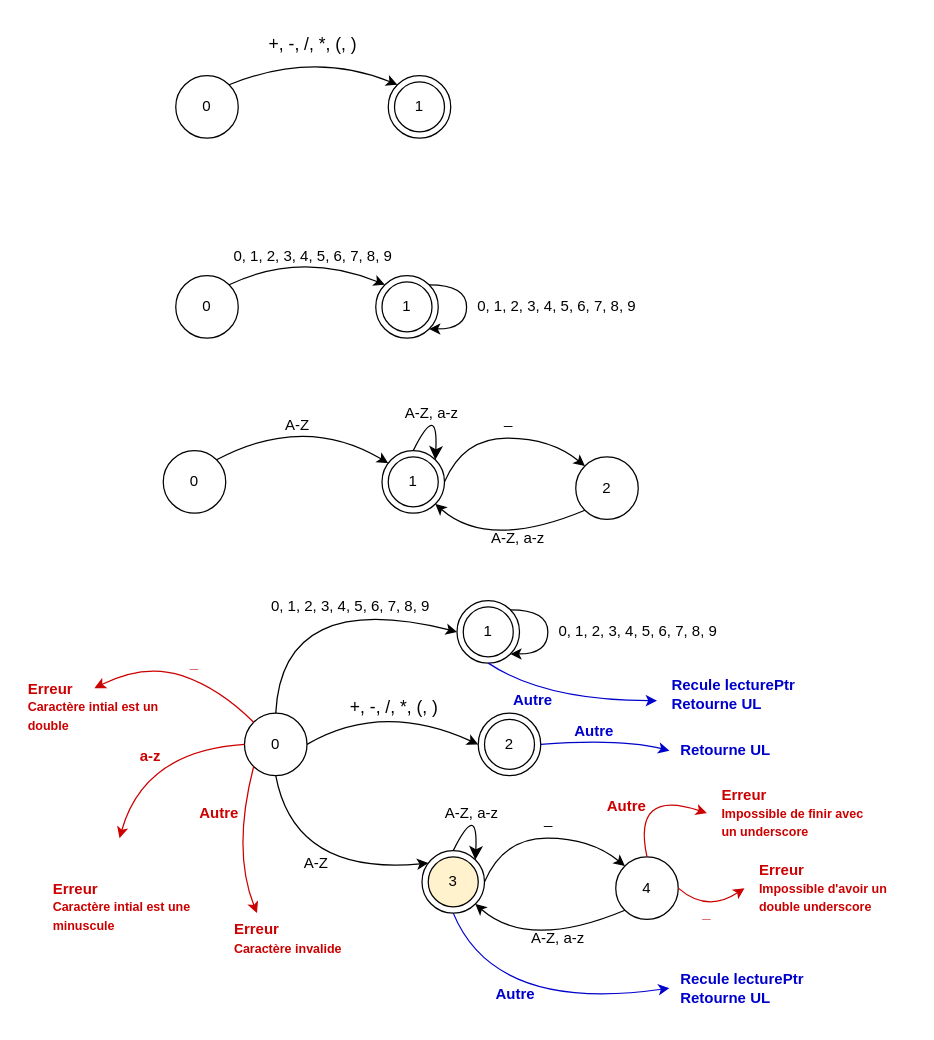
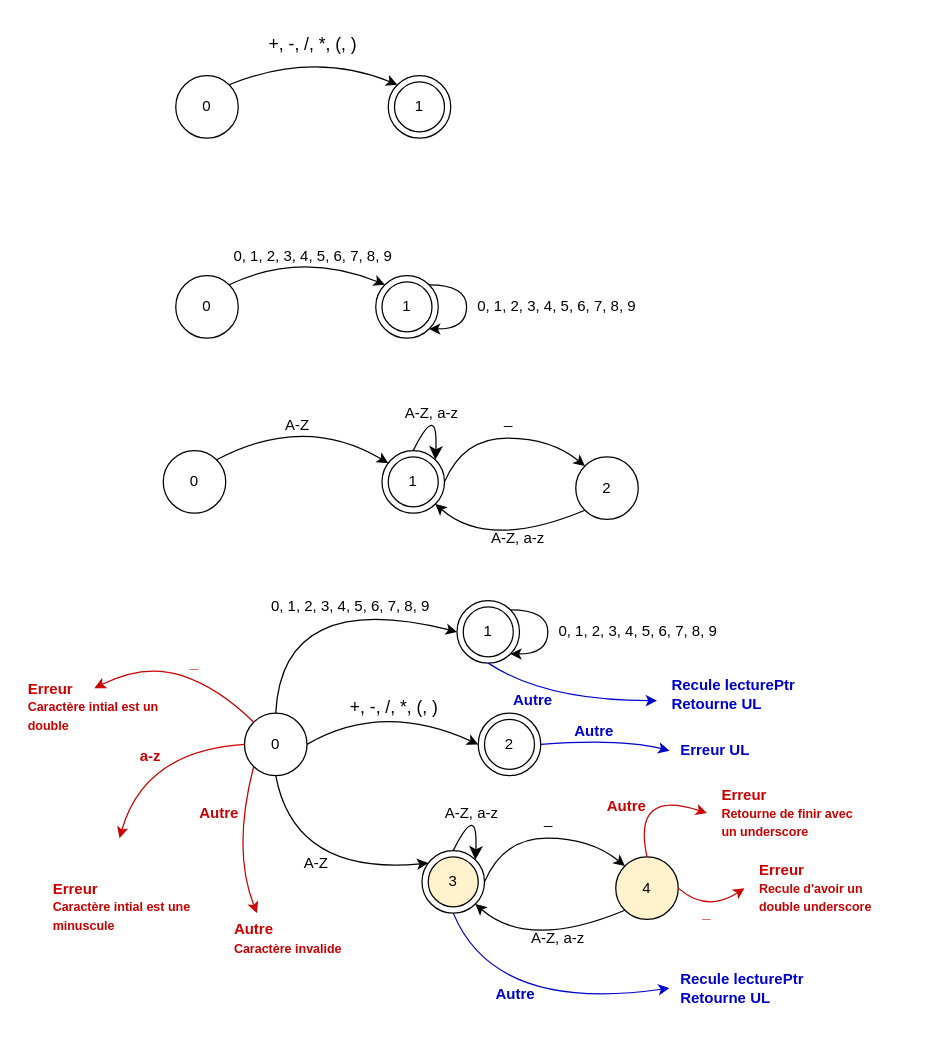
node "Retourne UL": label "Retourne UL" -> "Erreur UL"
node "Erreur Impossible de finir avec un underscore": label "Erreur Impossible de finir avec un underscore" -> "Erreur Retourne de finir avec un underscore"
node "4": fillcolor #ffffff -> #fff2cc
node "Erreur Impossible d'avoir un double underscore": label "Erreur Impossible d'avoir un double underscore" -> "Erreur Recule d'avoir un double underscore"
node "Erreur Caractère invalide": label "Erreur Caractère invalide" -> "Autre Caractère invalide"
